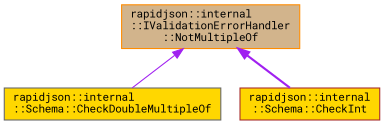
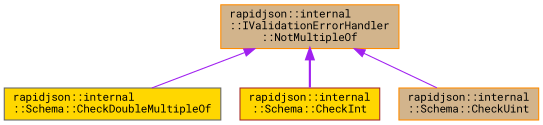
node "rapidjson::internal ::Schema::CheckUint": added
